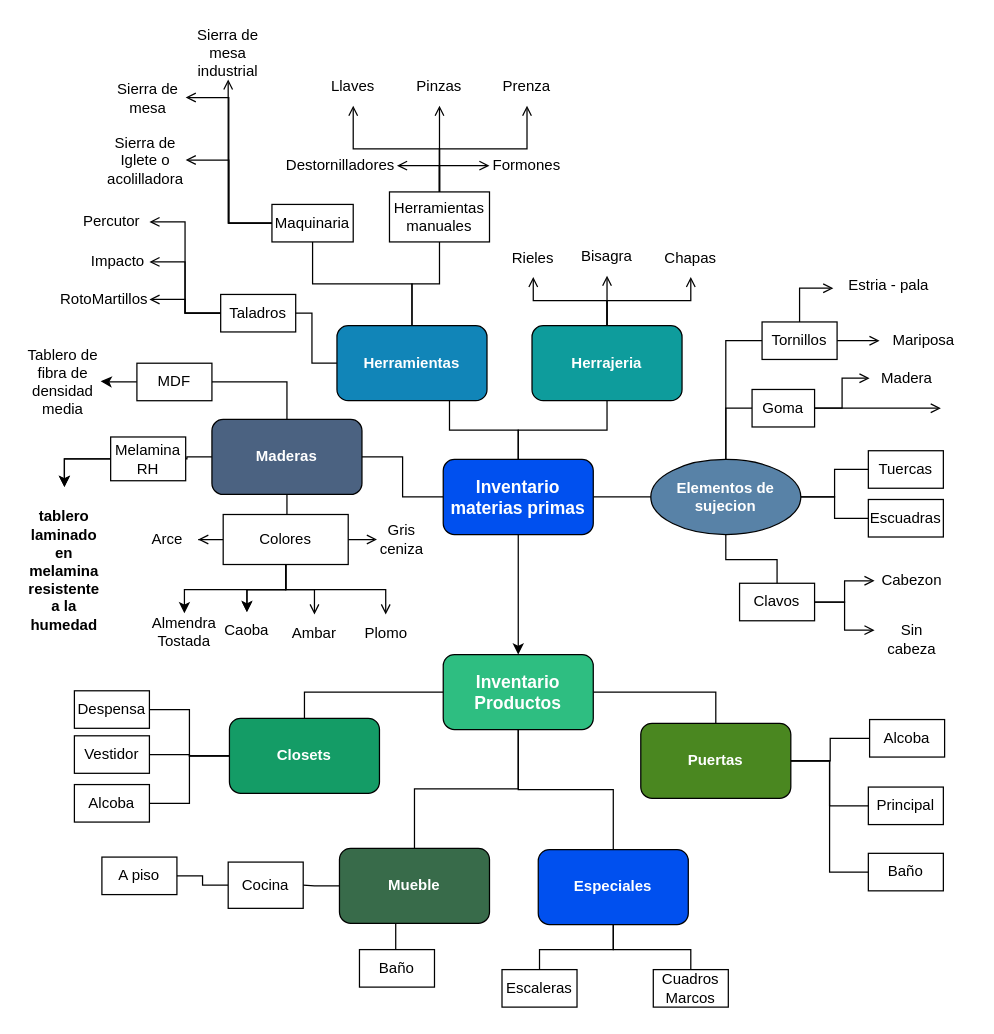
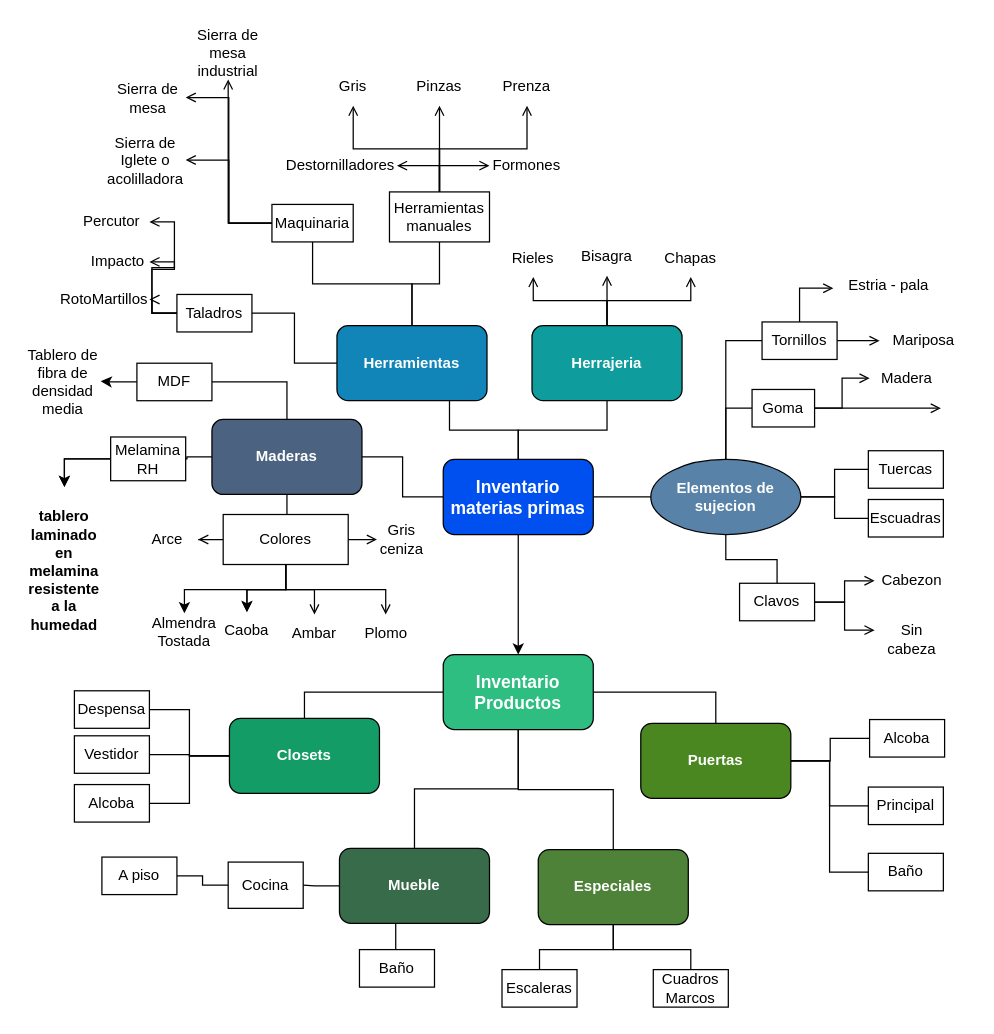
node "Llaves": label "Llaves" -> "Gris"
node "Taladros": moved (258, 313) -> (214, 313)
node "Especiales": fillcolor #0050ef -> #4e8239
